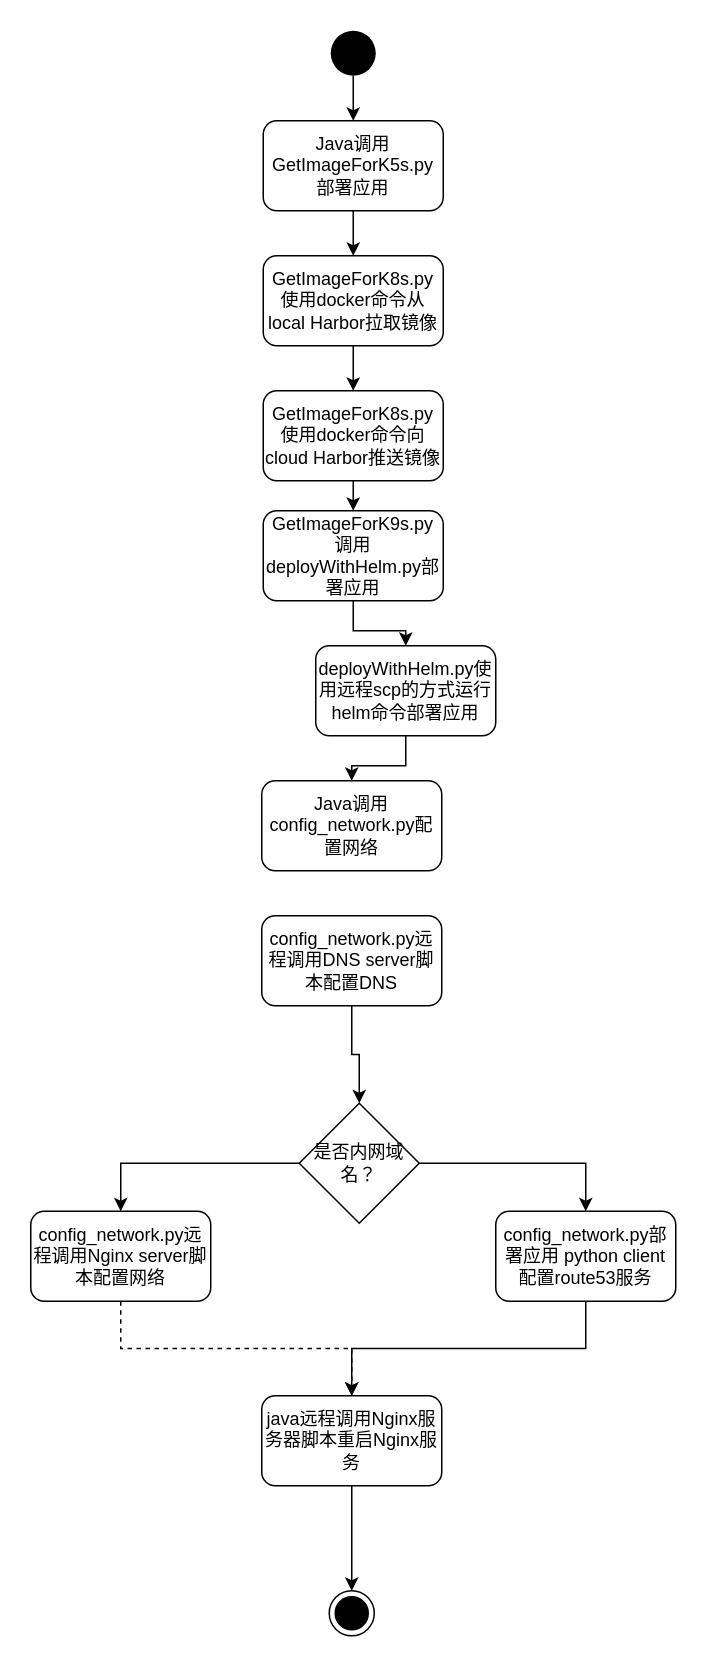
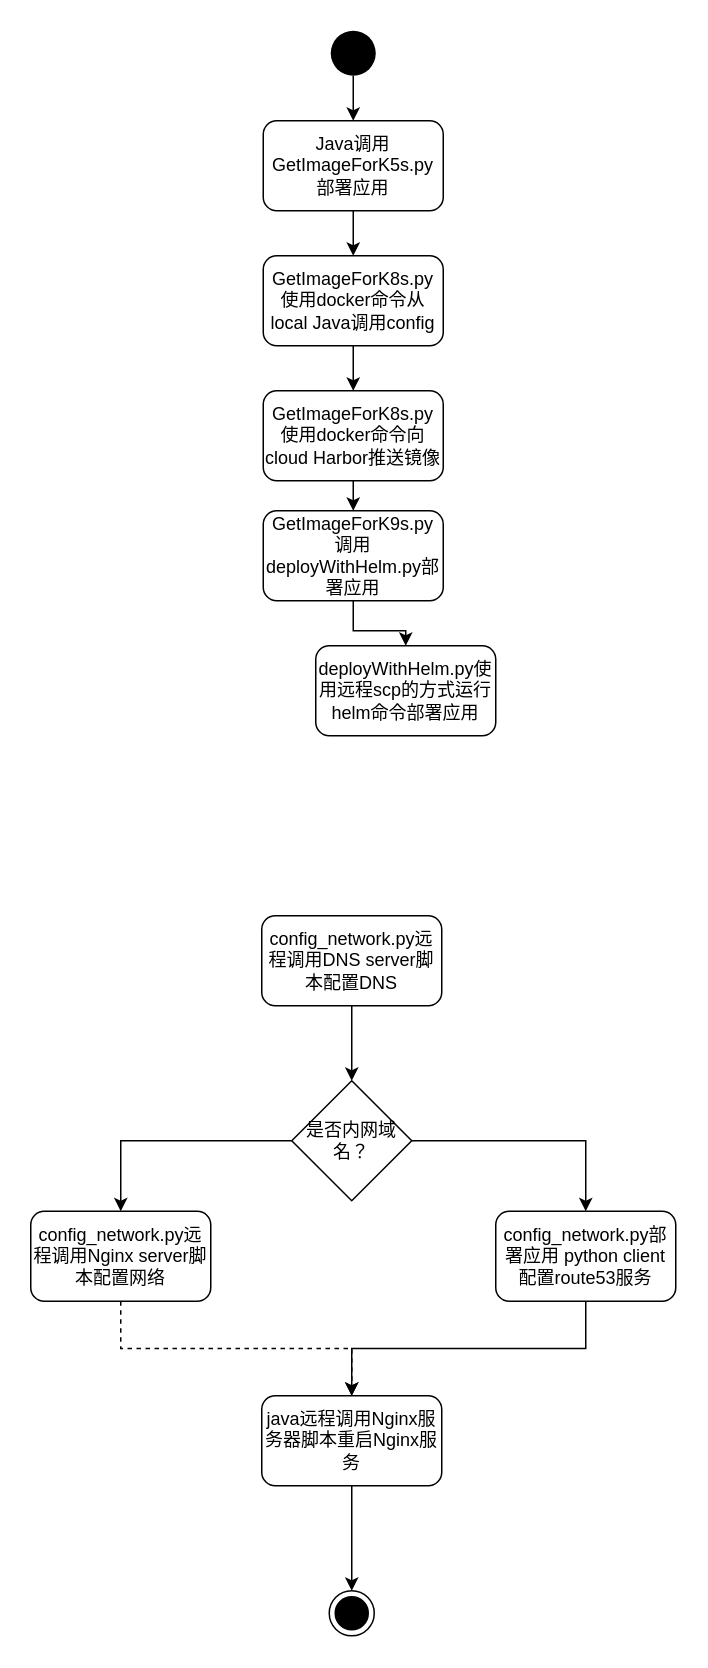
node "GetImageForK8s.py使用docker命令从local Harbor拉取镜像": label "GetImageForK8s.py使用docker命令从local Harbor拉取镜像" -> "GetImageForK8s.py使用docker命令从local Java调用config"
edge "deployWithHelm.py使用远程scp的方式运行helm命令部署应用" -> "Java调用config_network.py配置网络": removed
node "Java调用config_network.py配置网络": removed
node "是否内网域名？": moved (359, 1163) -> (352, 1141)
